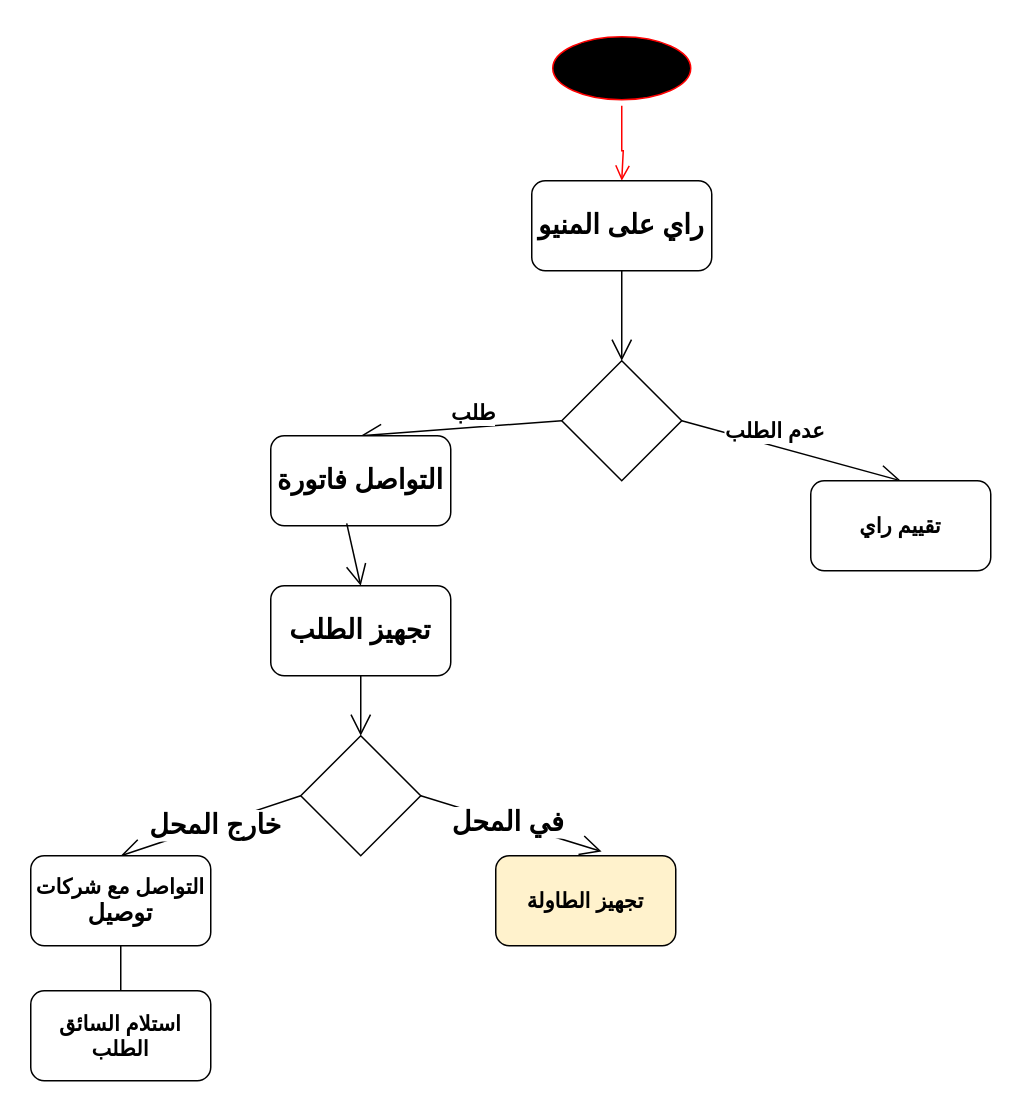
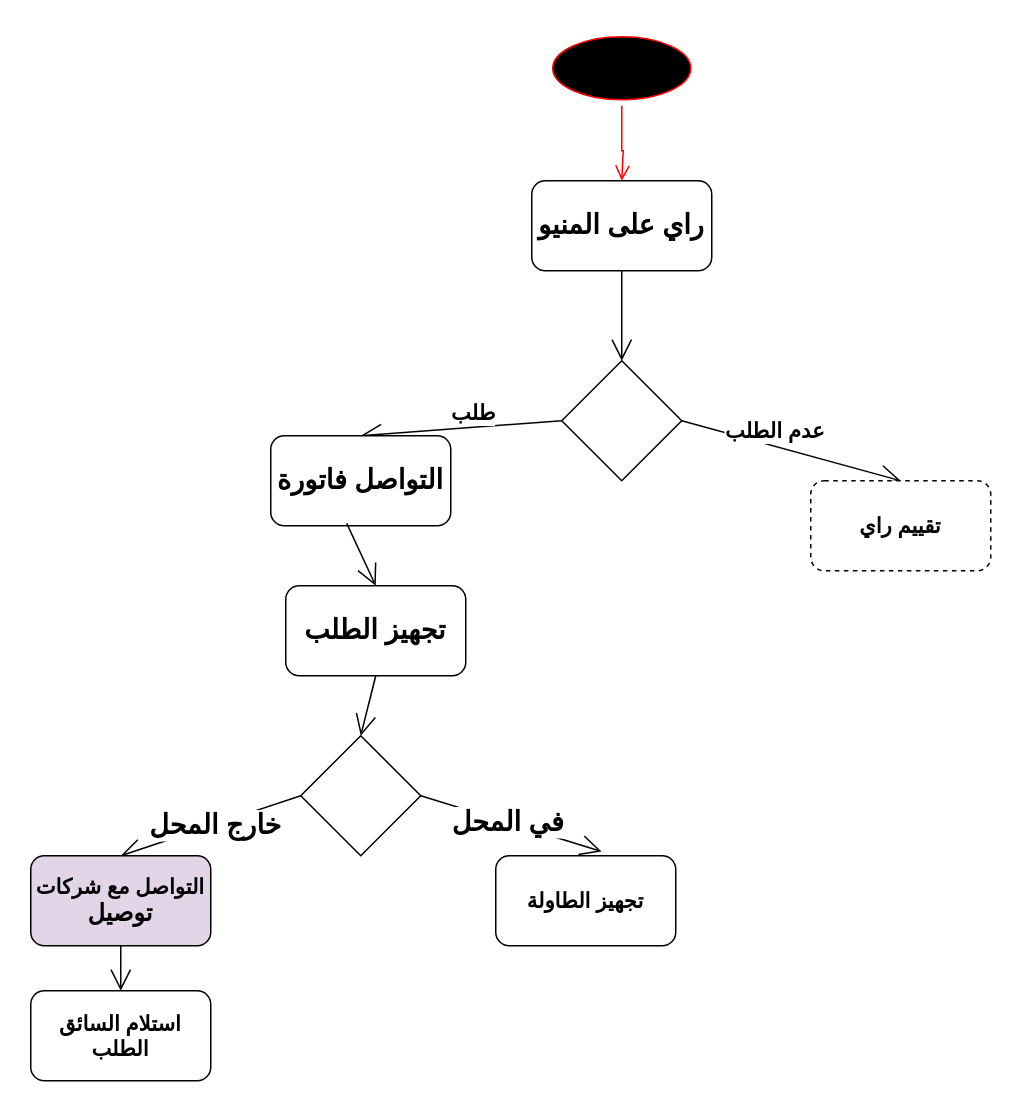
node "تقييم راي": style solid -> dashed
node "تجهيز الطلب": moved (361, 631) -> (376, 631)
node "التواصل مع شركات توصيل": fillcolor #ffffff -> #e1d5e7
node "تجهيز الطاولة": fillcolor #fff2cc -> #ffffff
edge "التواصل مع شركات توصيل" -- "استلام السائق الطلب": arrowhead none -> open
